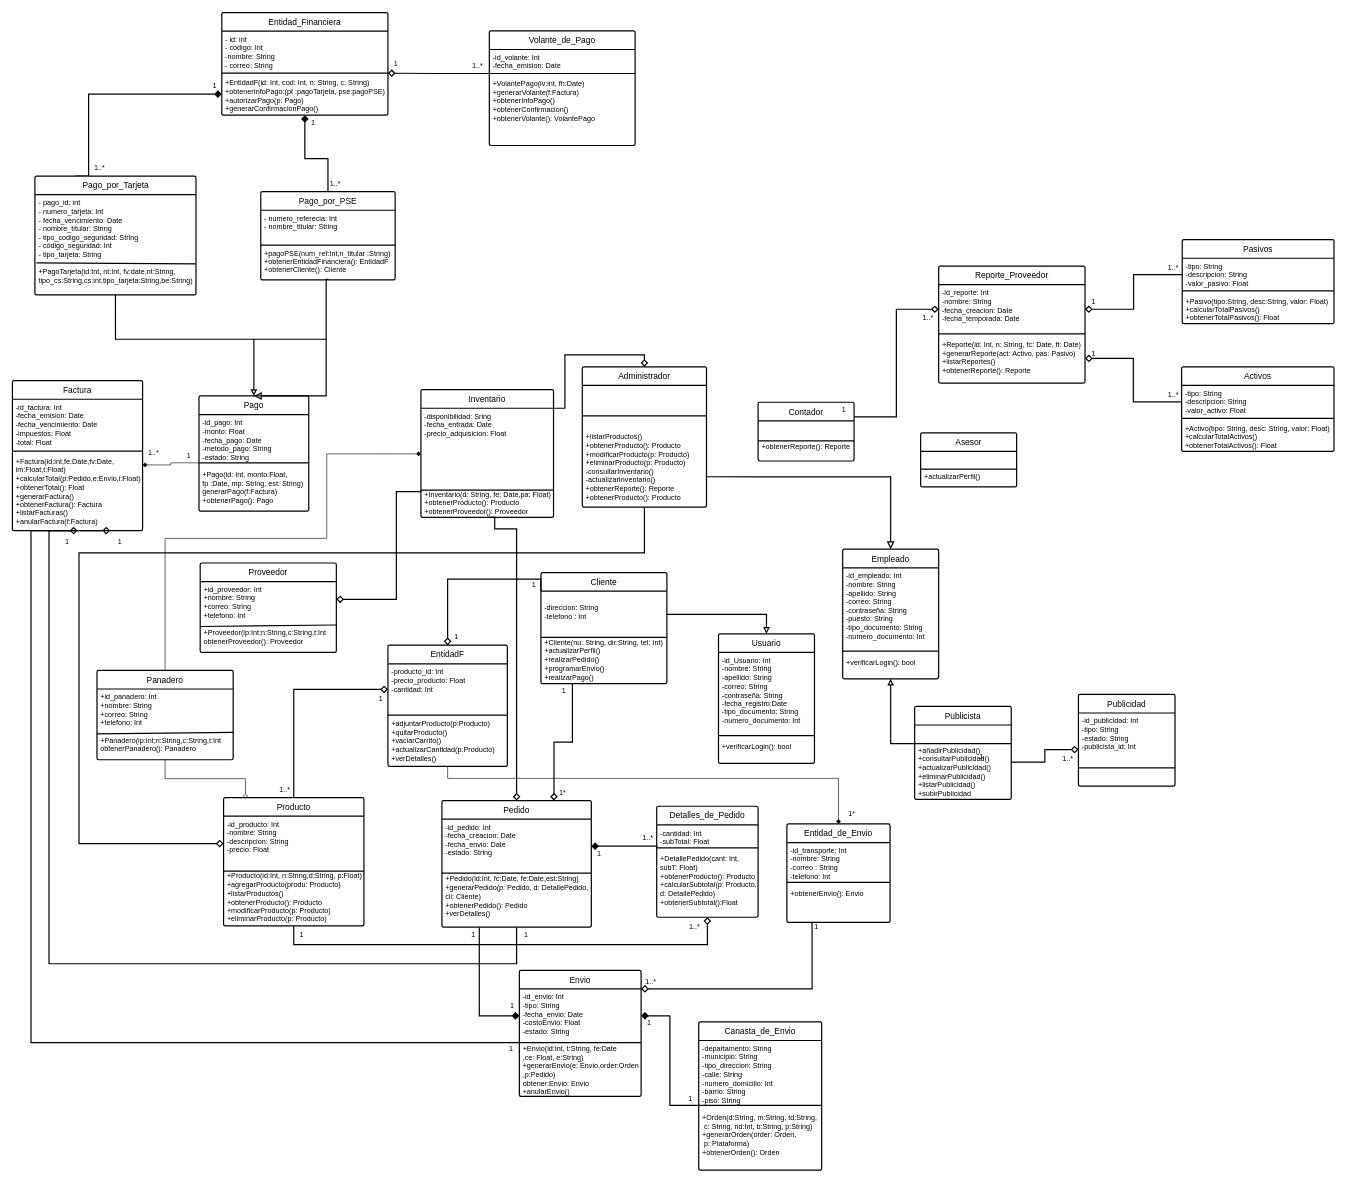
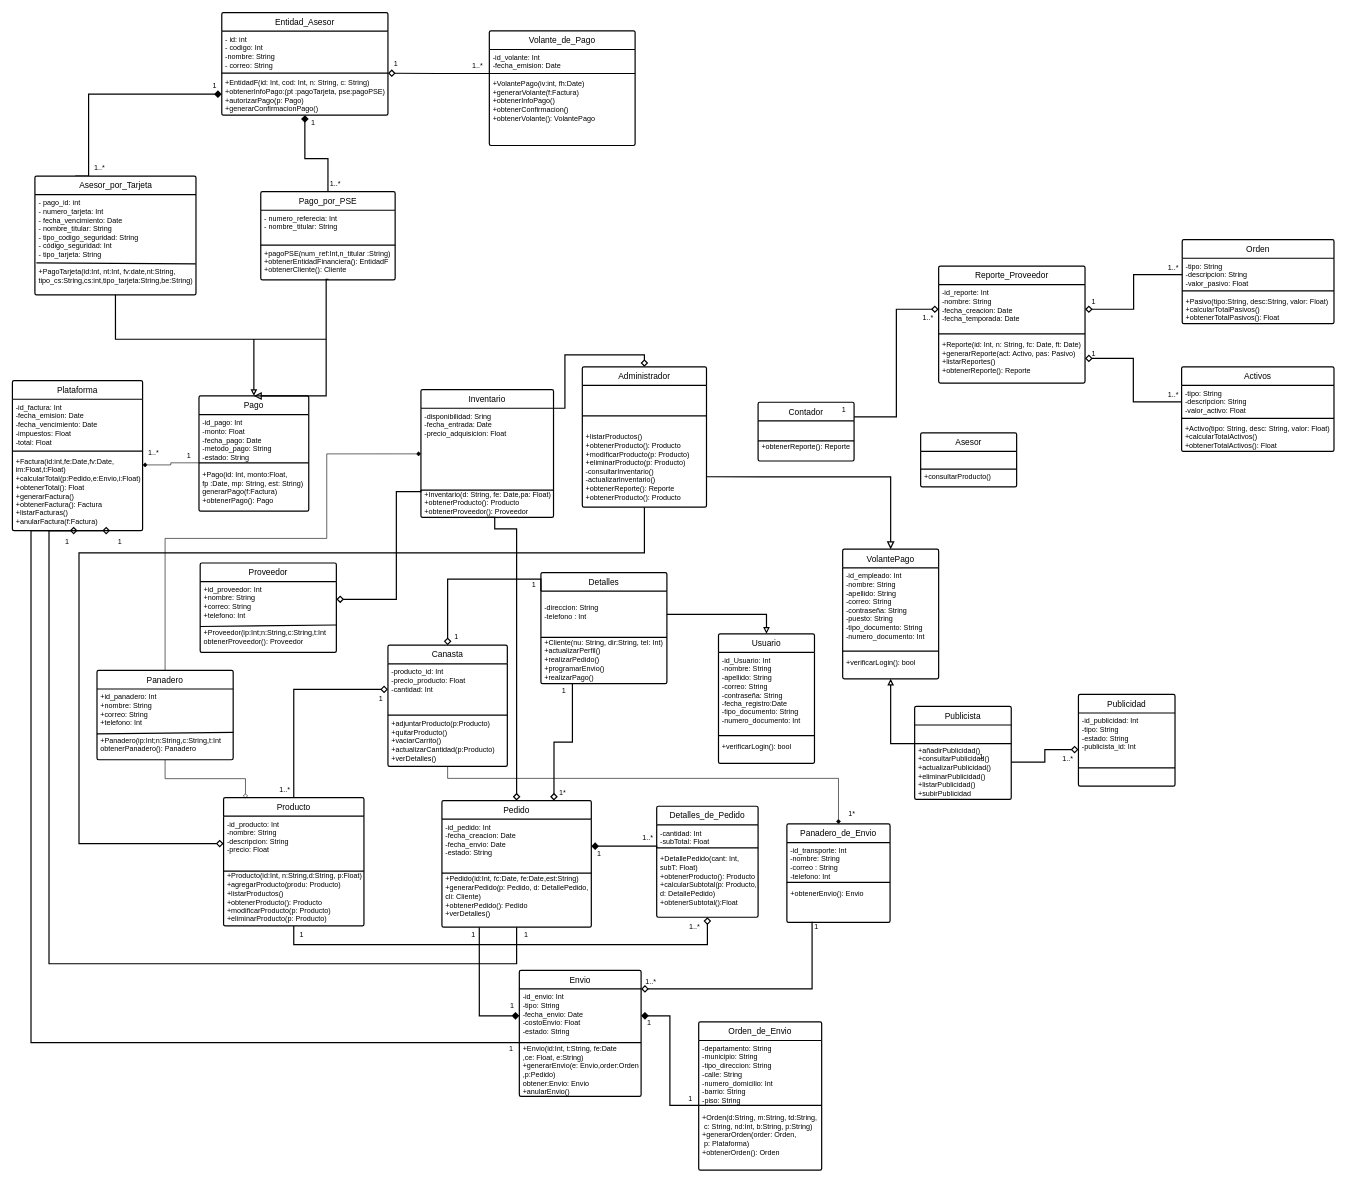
node "Entidad_Financiera": label "Entidad_Financiera" -> "Entidad_Asesor"
node "Pago_por_Tarjeta": label "Pago_por_Tarjeta" -> "Asesor_por_Tarjeta"
node "Pasivos": label "Pasivos" -> "Orden"
node "Factura": label "Factura" -> "Plataforma"
node "+actualizarPerfil()": label "+actualizarPerfil()" -> "+consultarProducto()"
node "Empleado": label "Empleado" -> "VolantePago"
node "Cliente": label "Cliente" -> "Detalles"
node "EntidadF": label "EntidadF" -> "Canasta"
node "Entidad_de_Envio": label "Entidad_de_Envio" -> "Panadero_de_Envio"
node "Canasta_de_Envio": label "Canasta_de_Envio" -> "Orden_de_Envio"
